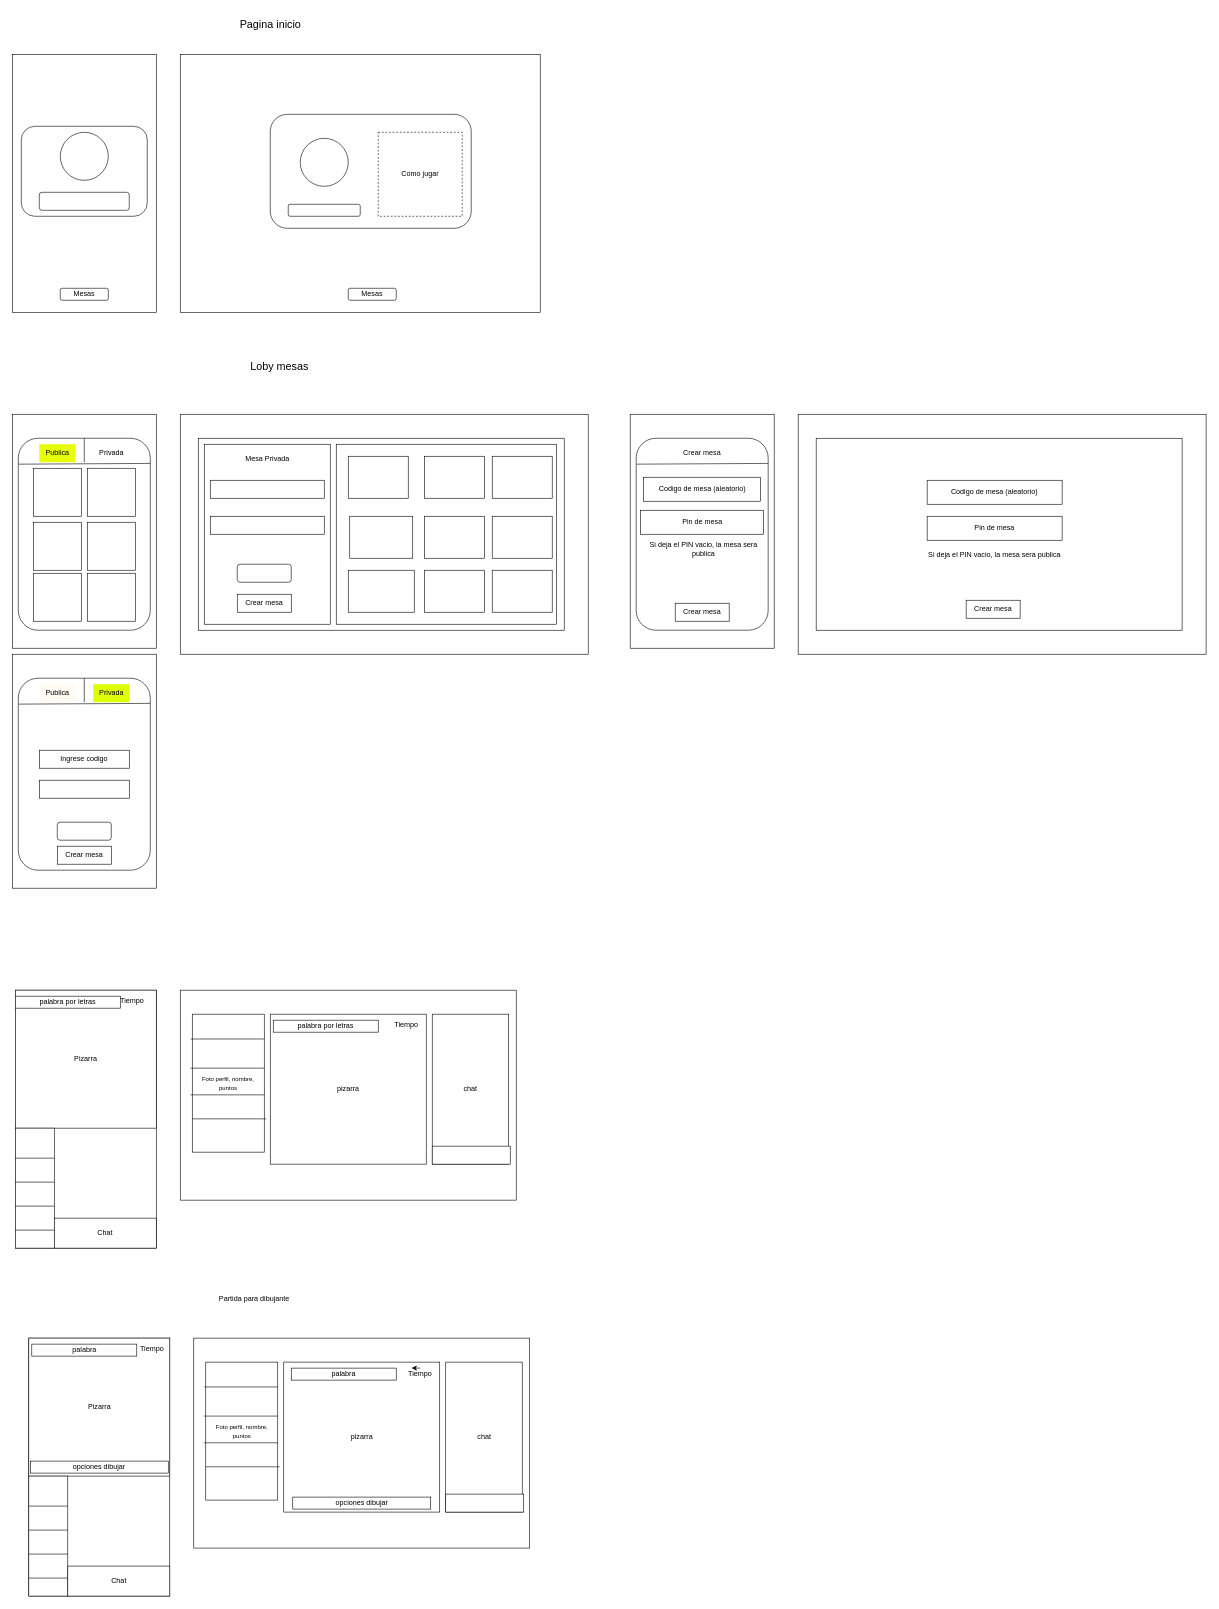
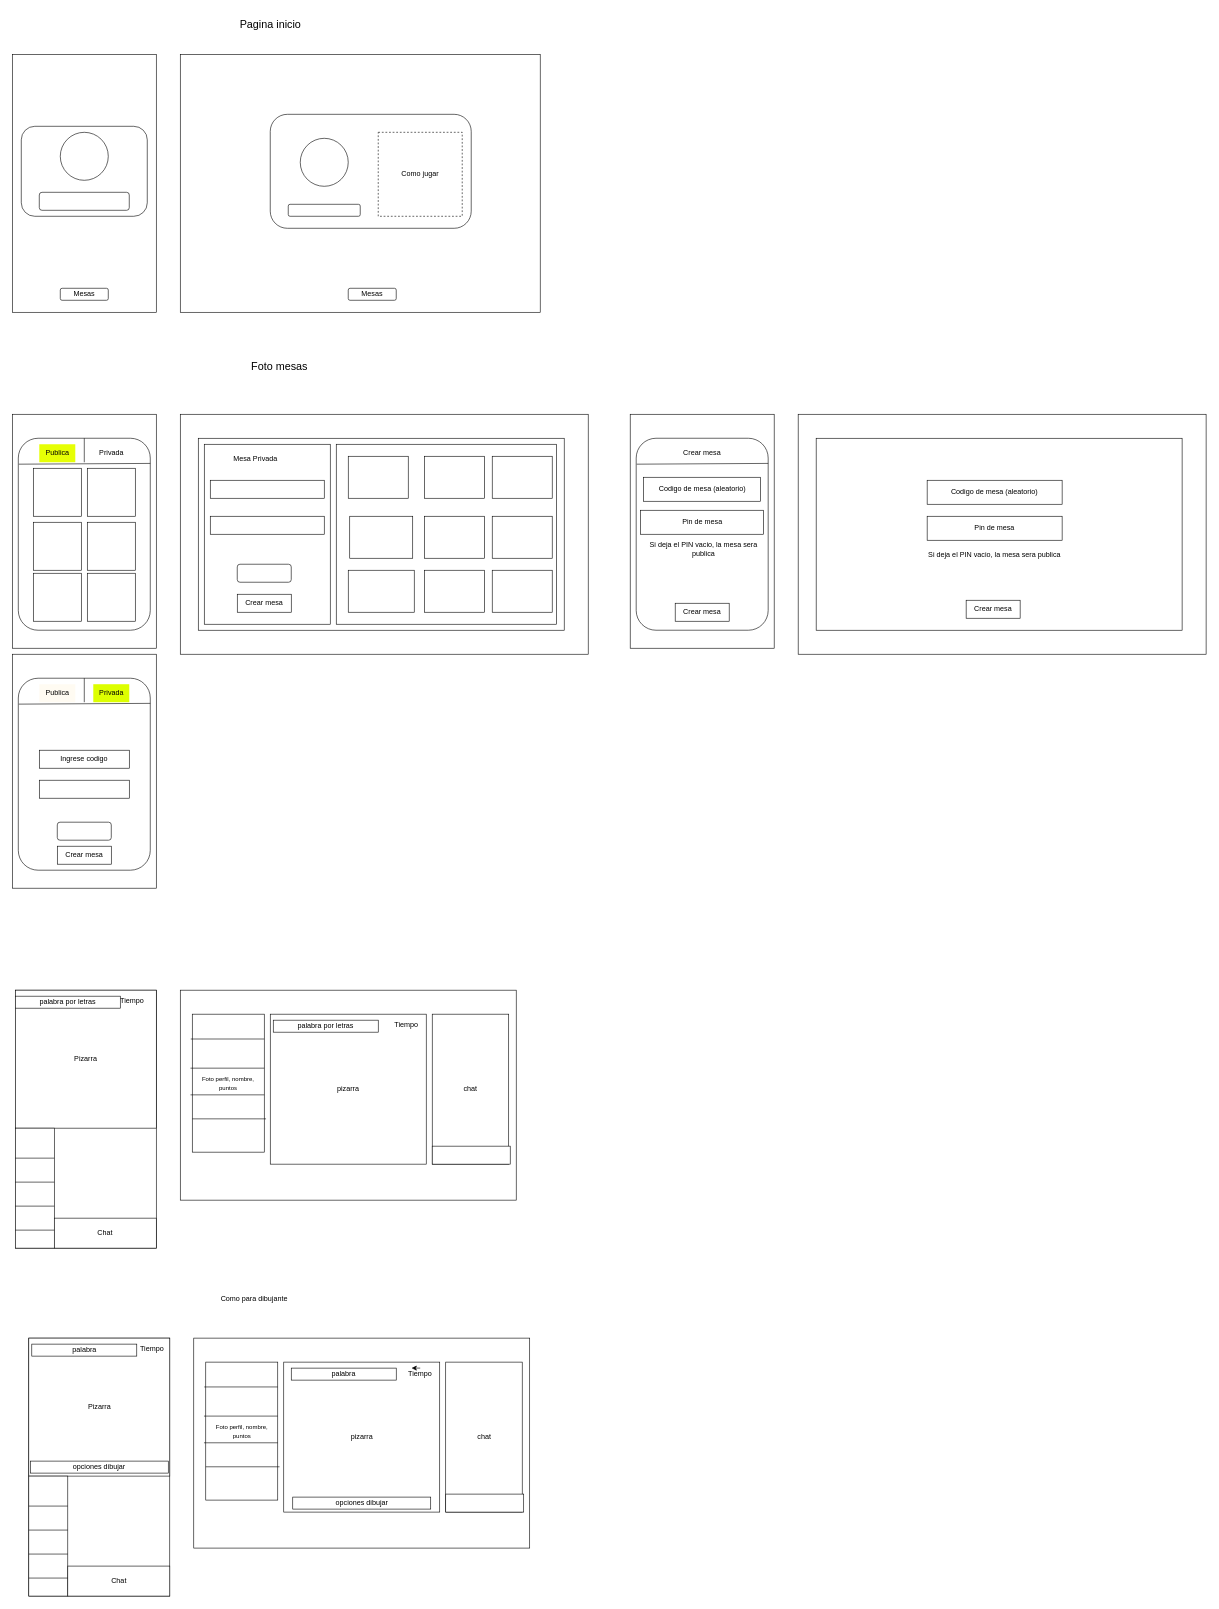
node "Loby mesas": label "Loby mesas" -> "Foto mesas"
node "Mesa Privada": moved (267, 459) -> (255, 459)
node "Partida para dibujante": label "Partida para dibujante" -> "Como para dibujante"
